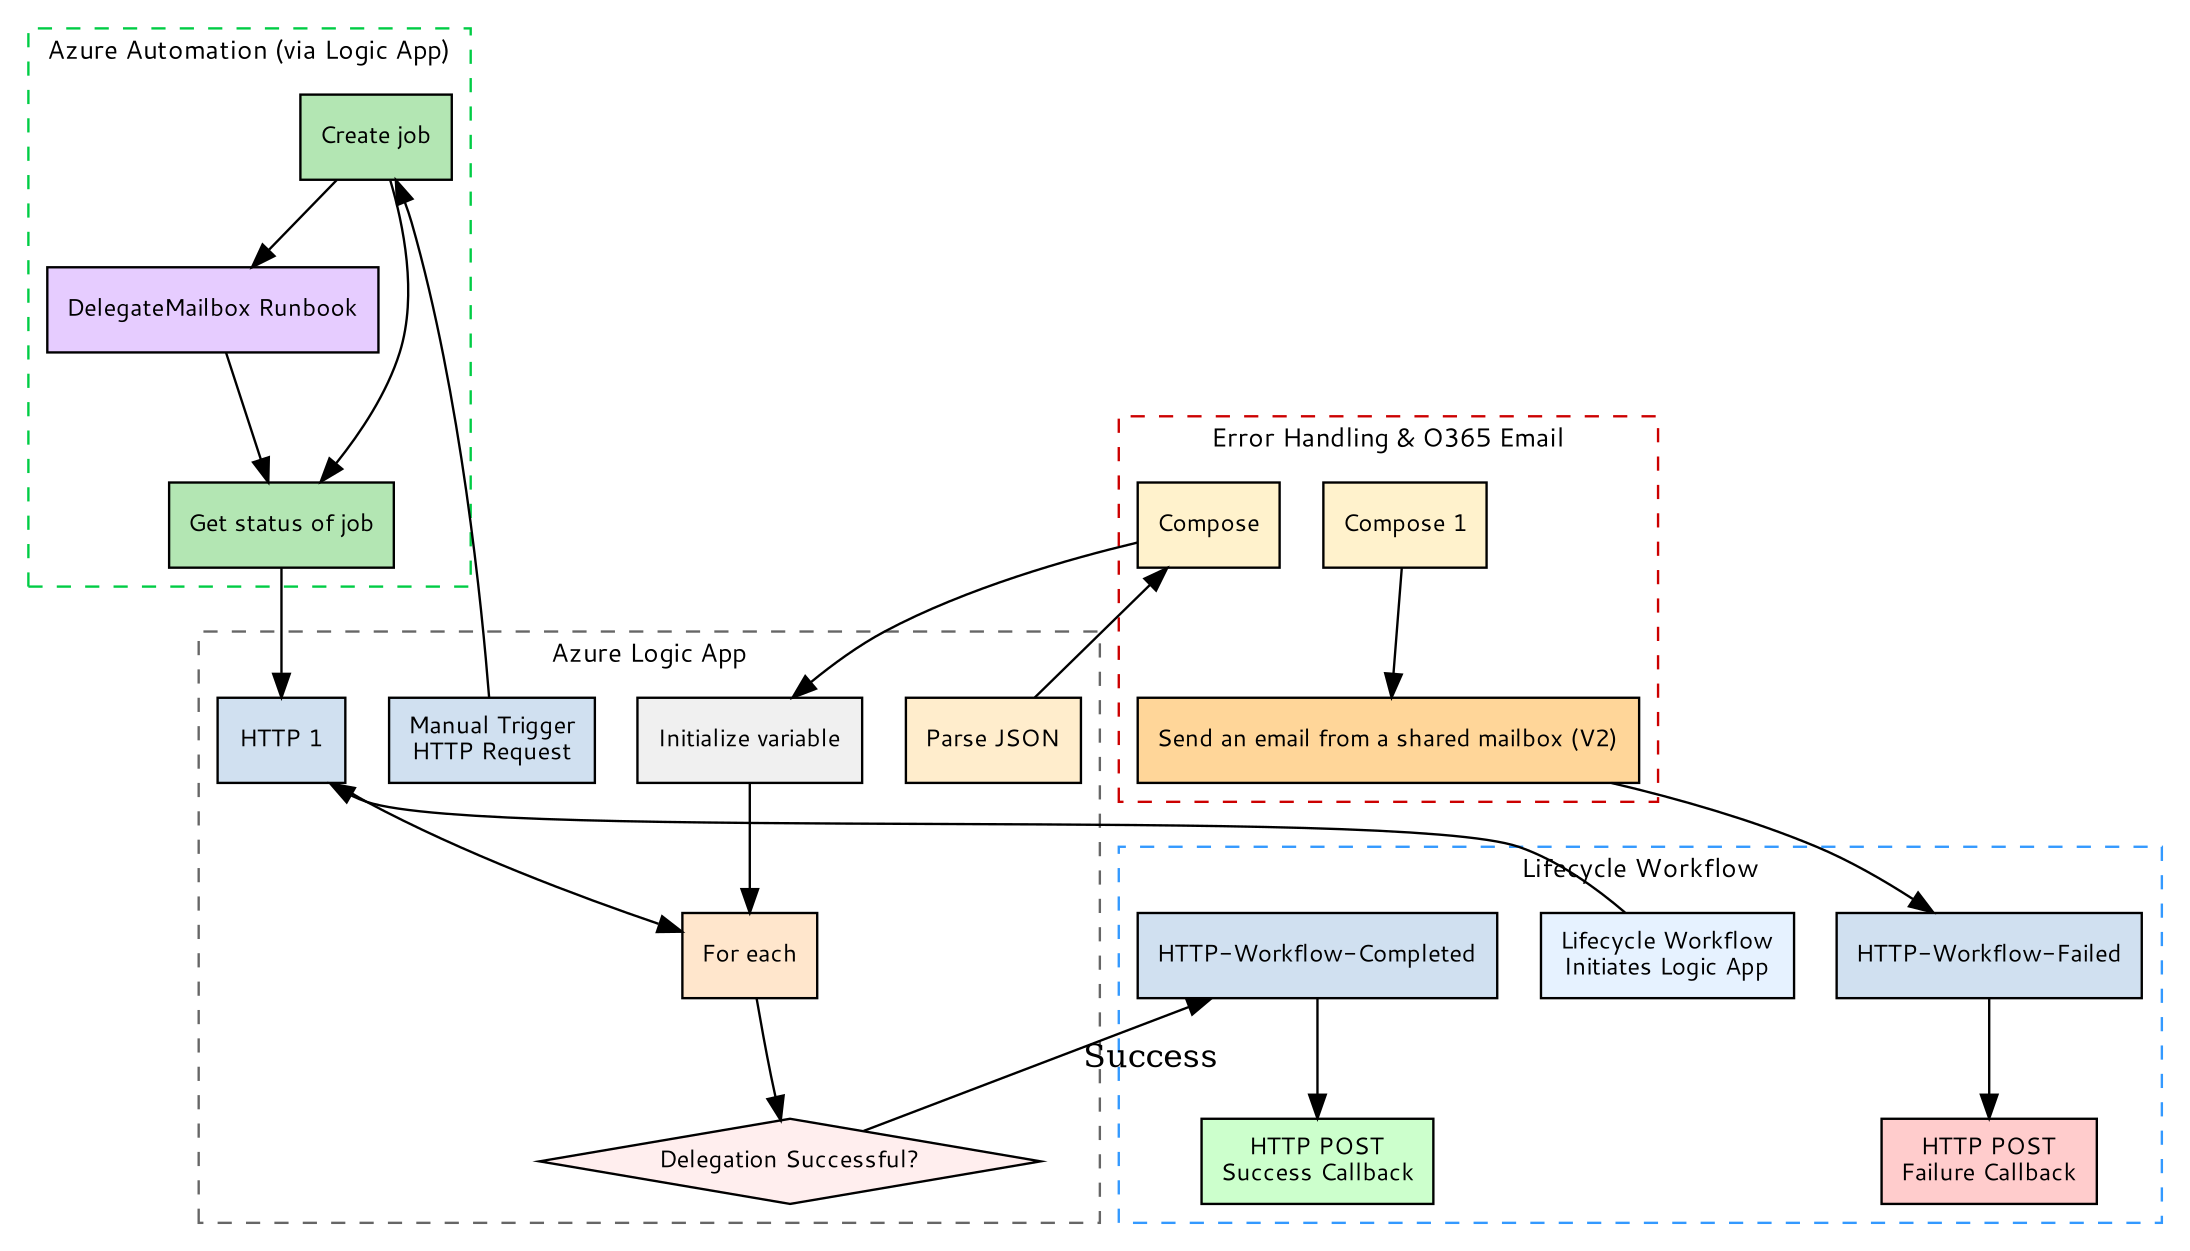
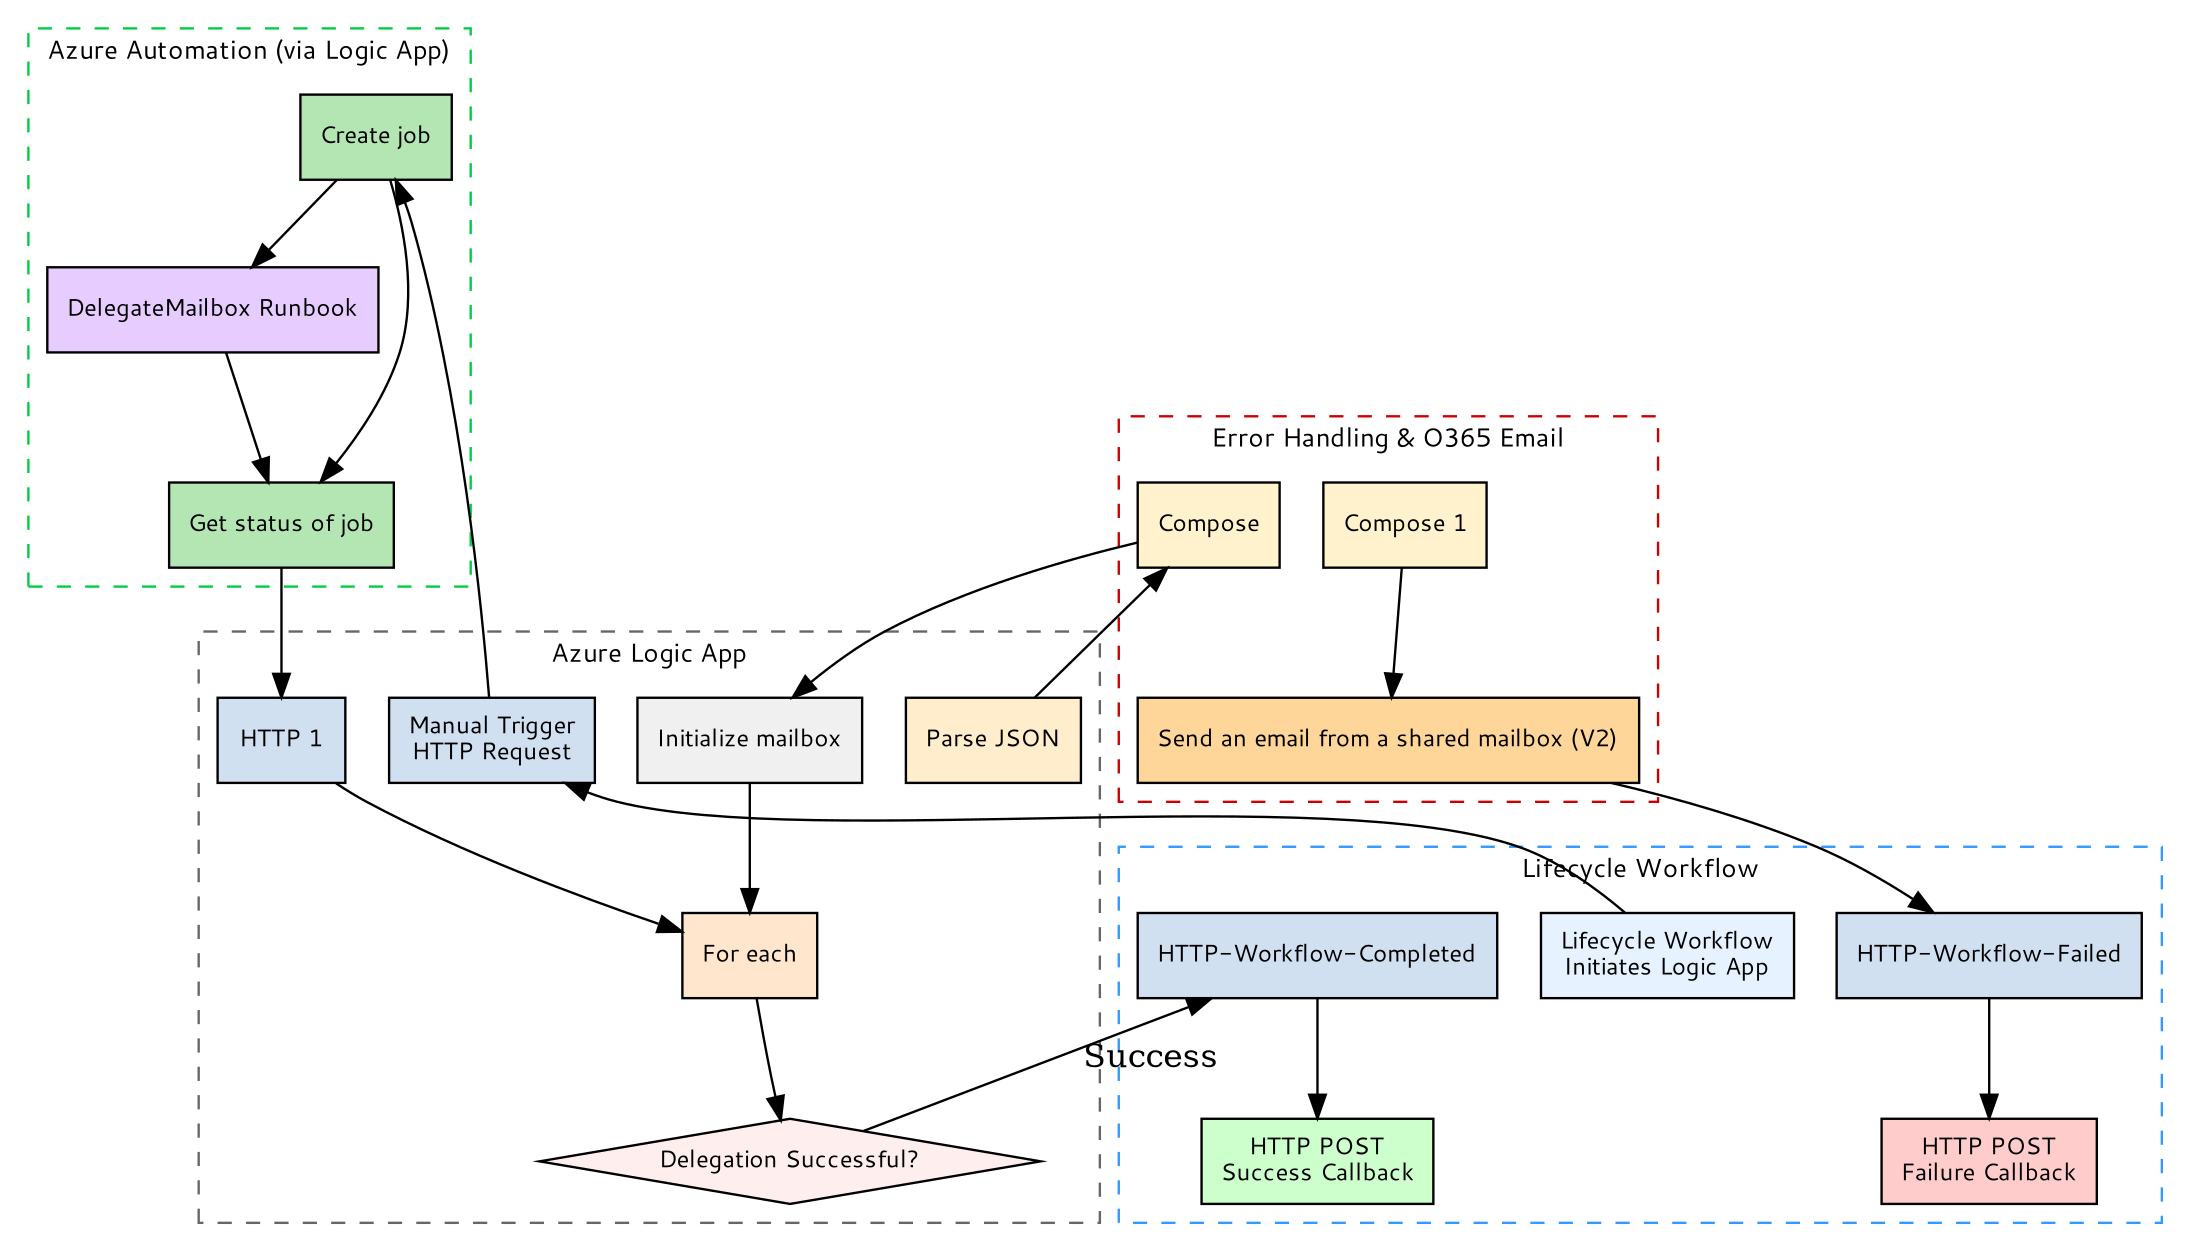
node "Initialize variable": label "Initialize variable" -> "Initialize mailbox"
edge "Lifecycle Workflow Initiates Logic App" -> "HTTP 1": now "Lifecycle Workflow Initiates Logic App" -> "Manual Trigger HTTP Request"
